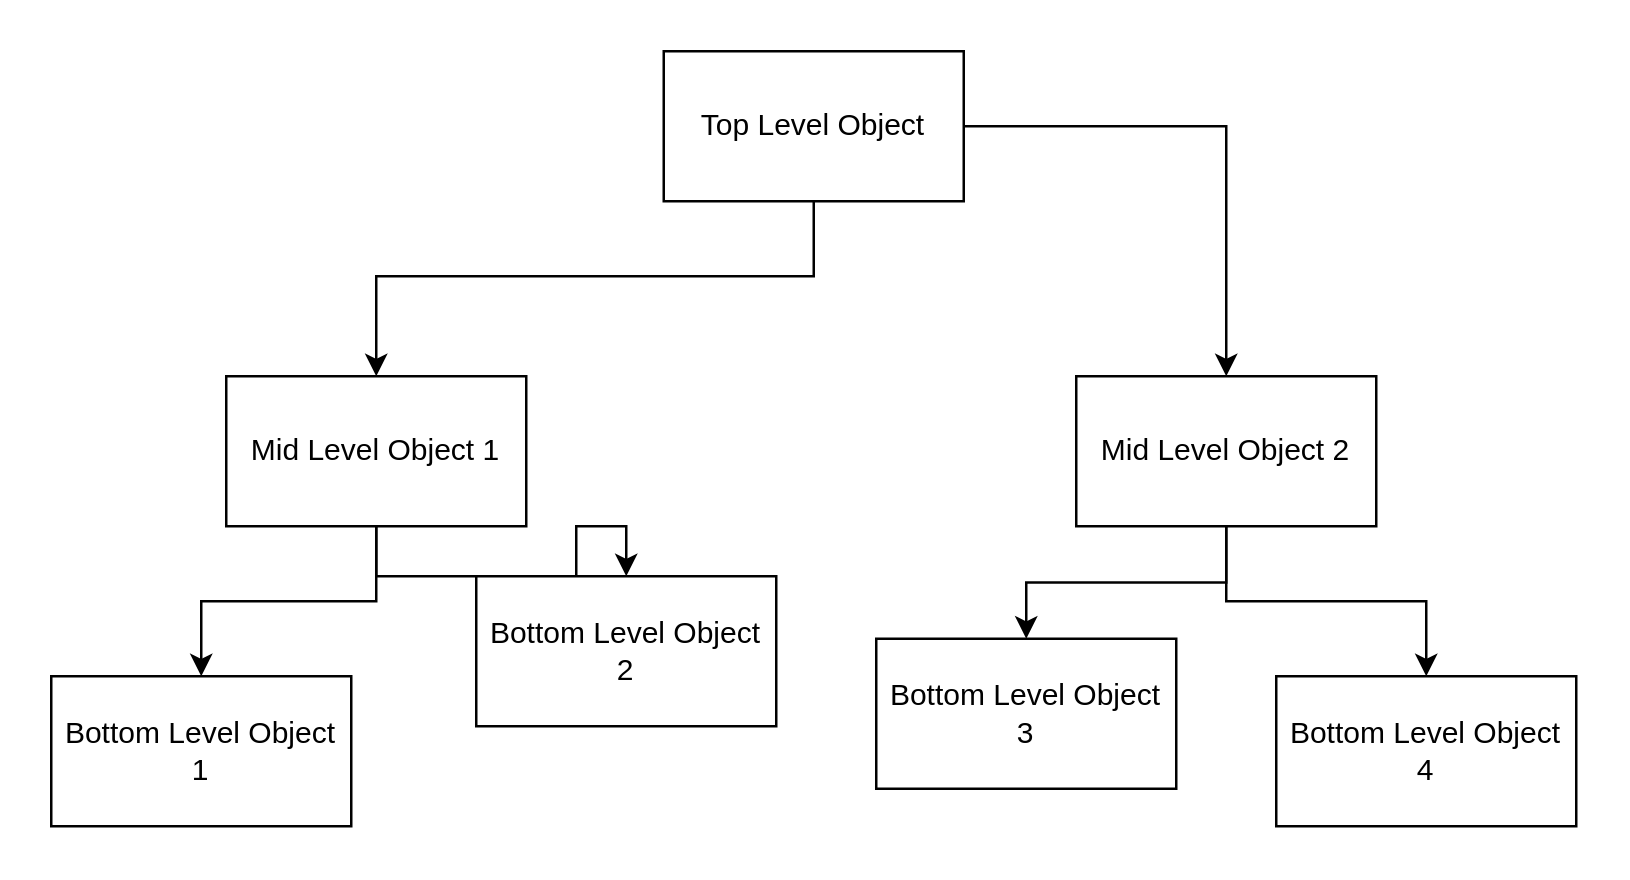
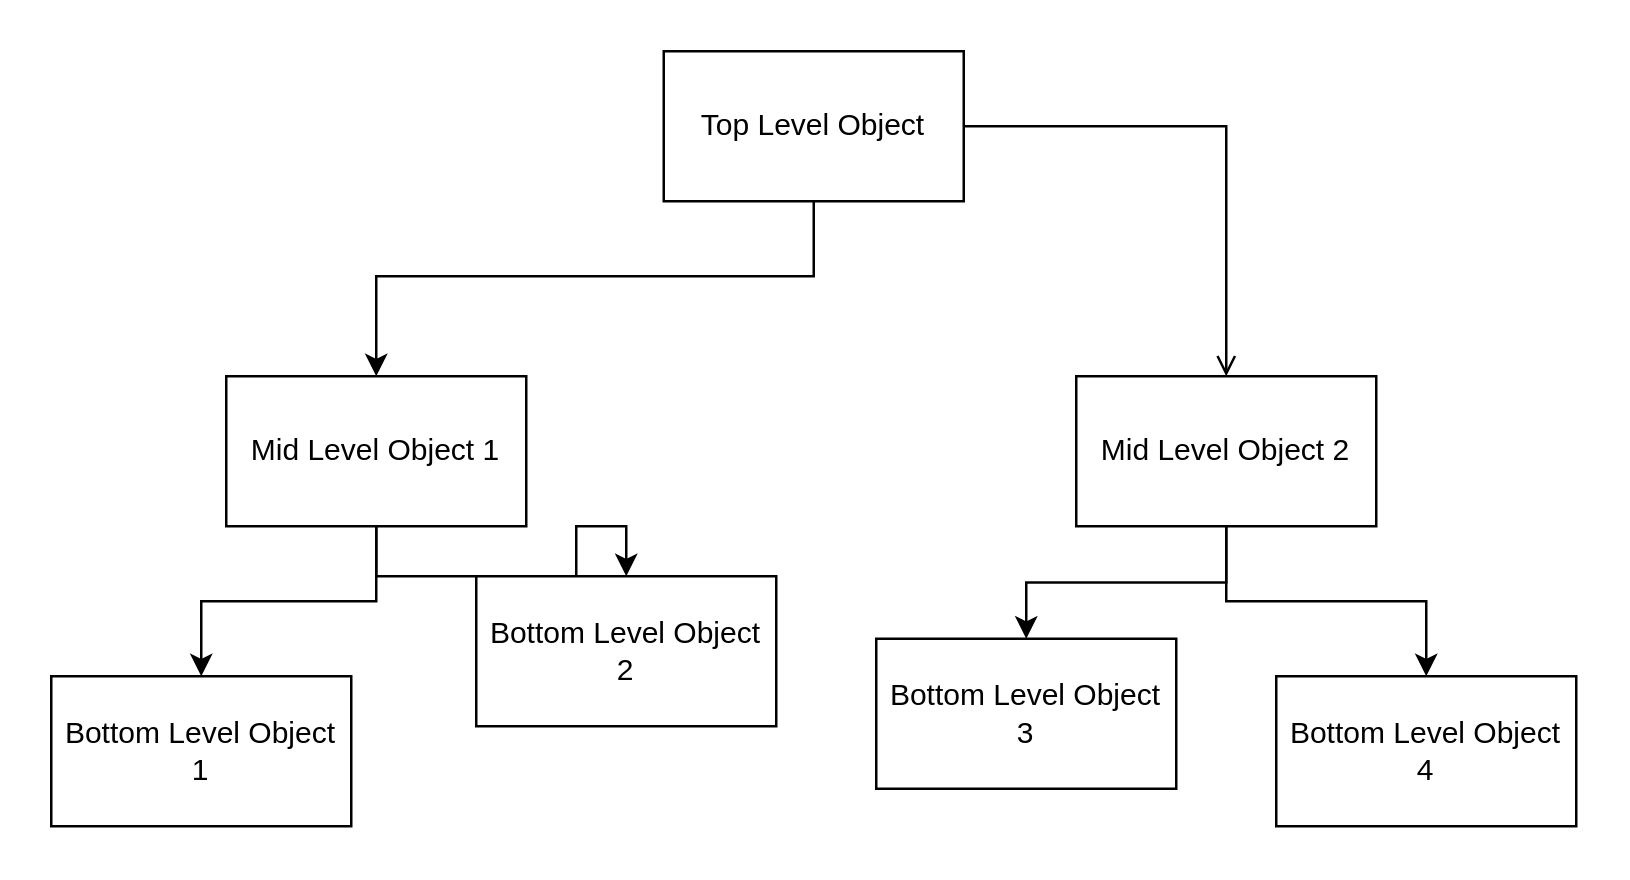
edge "Top Level Object" -> "Mid Level Object 2": arrowhead classic -> open
